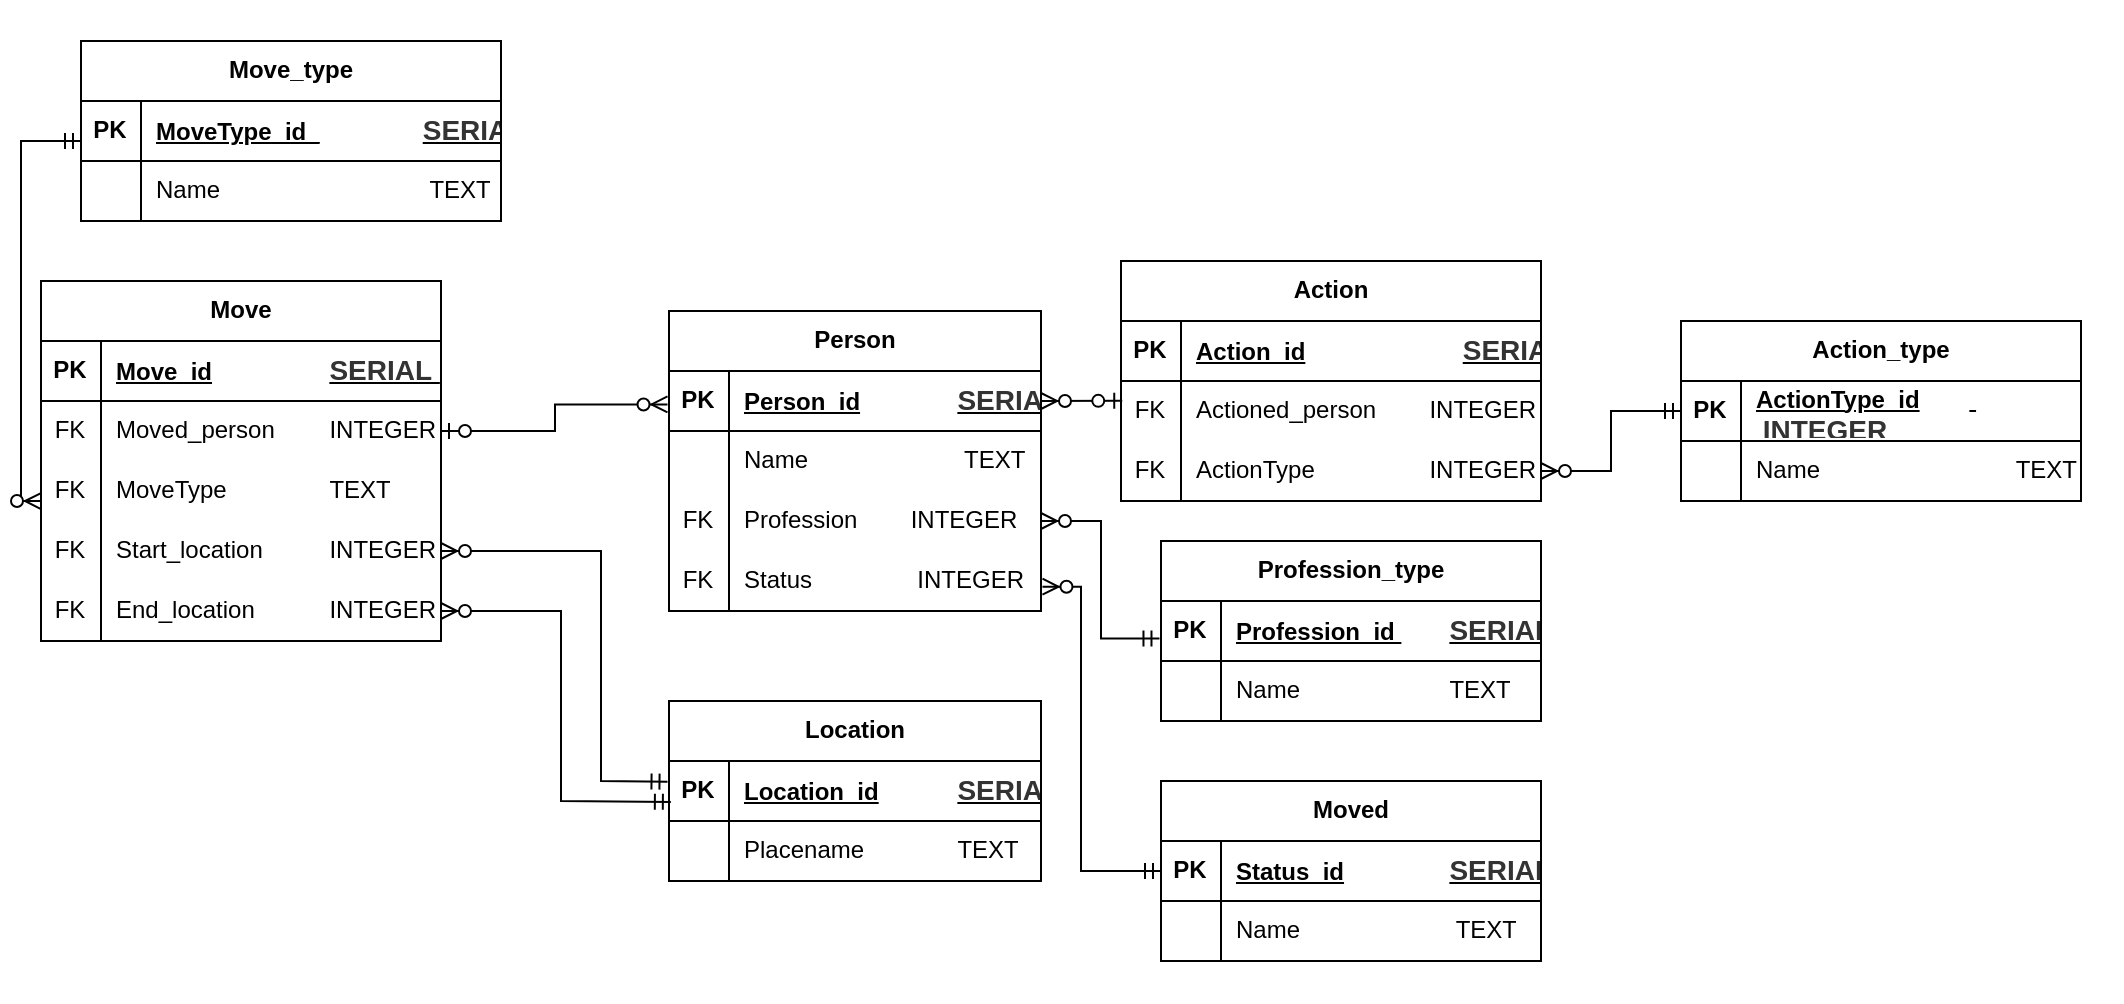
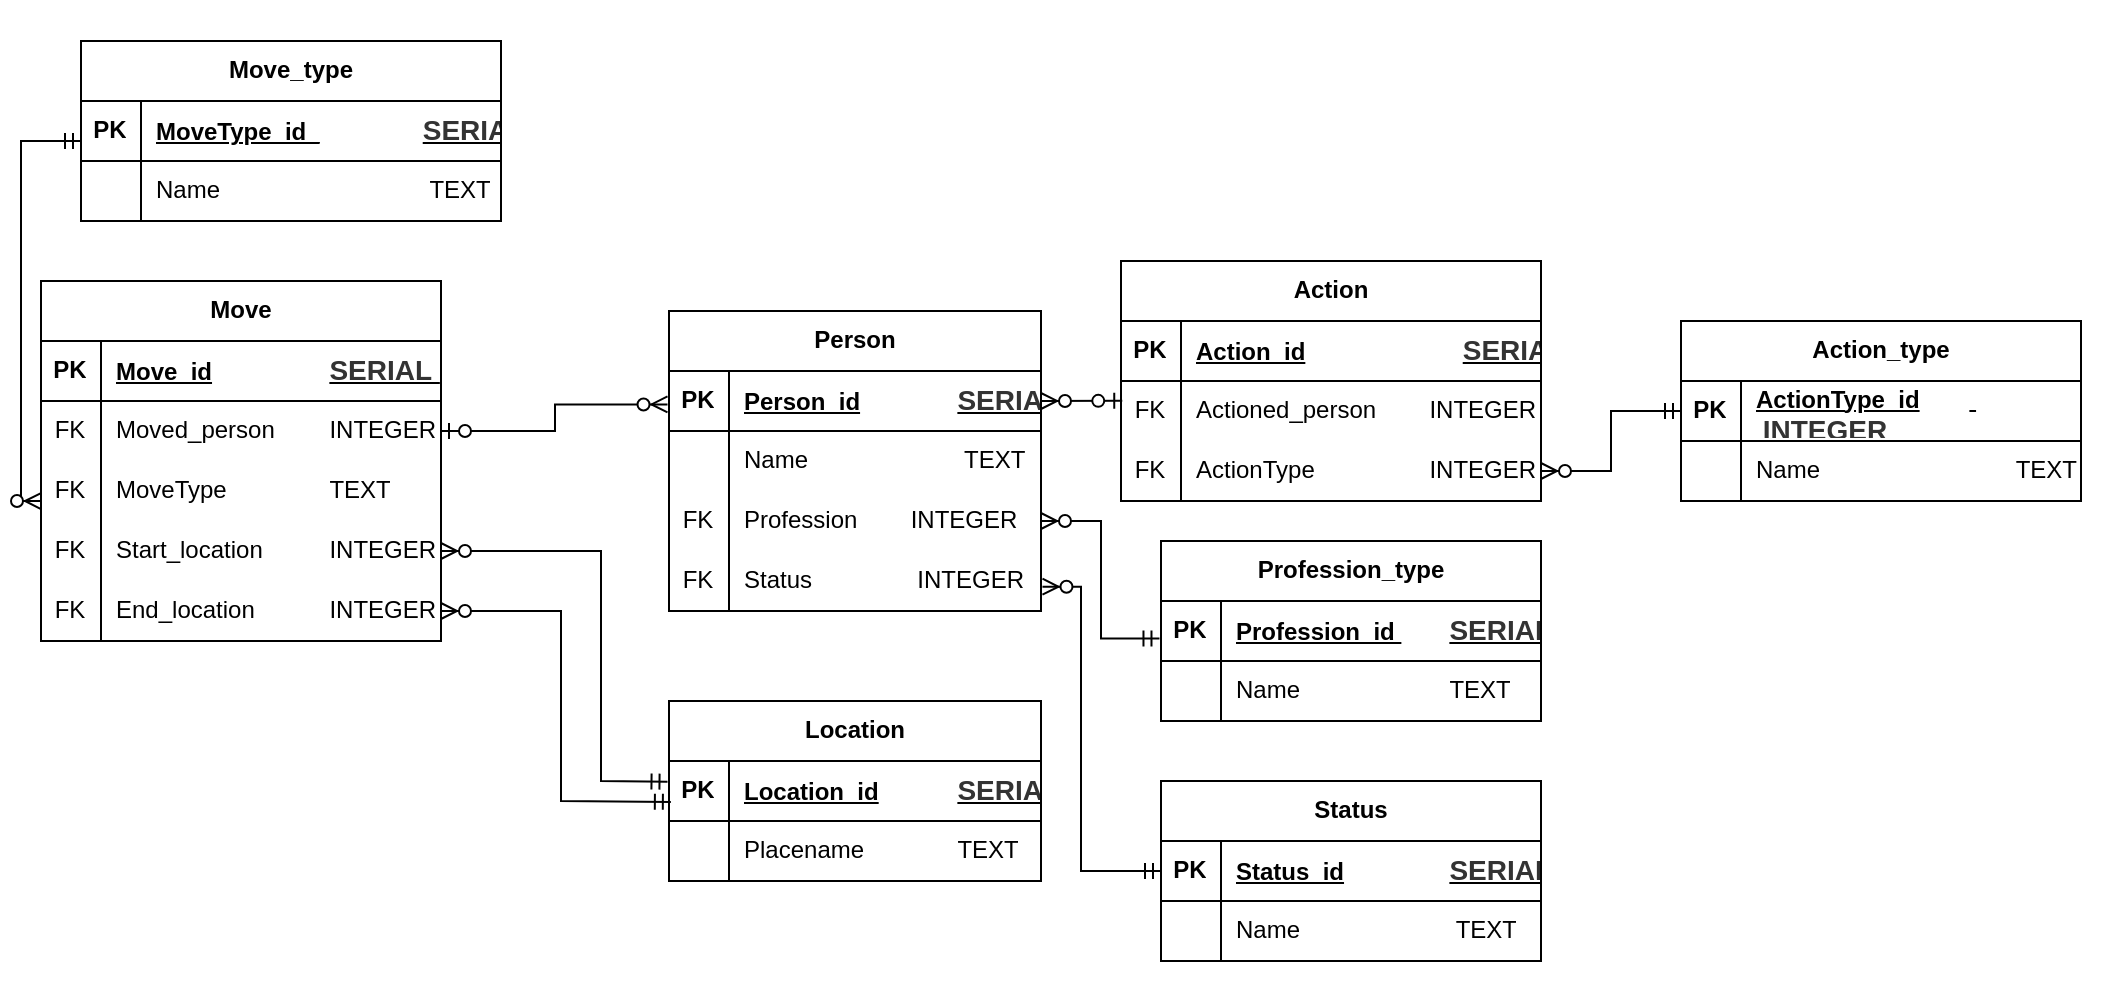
node "Moved": label "Moved" -> "Status"
